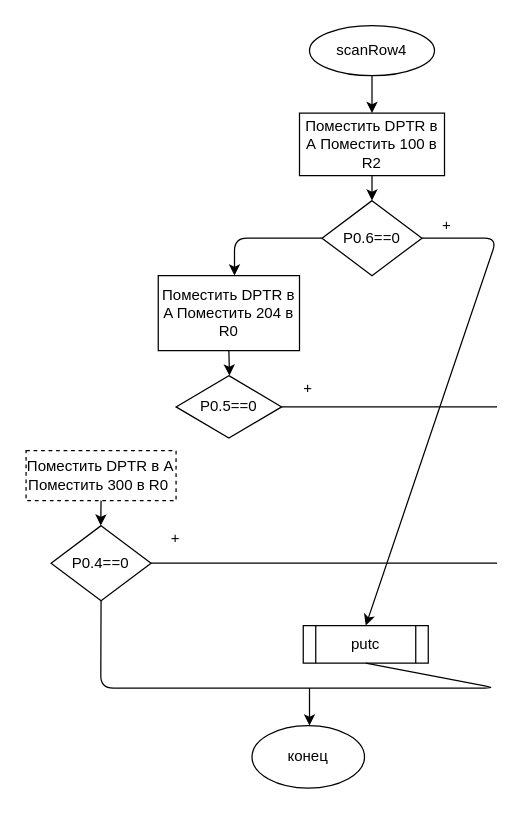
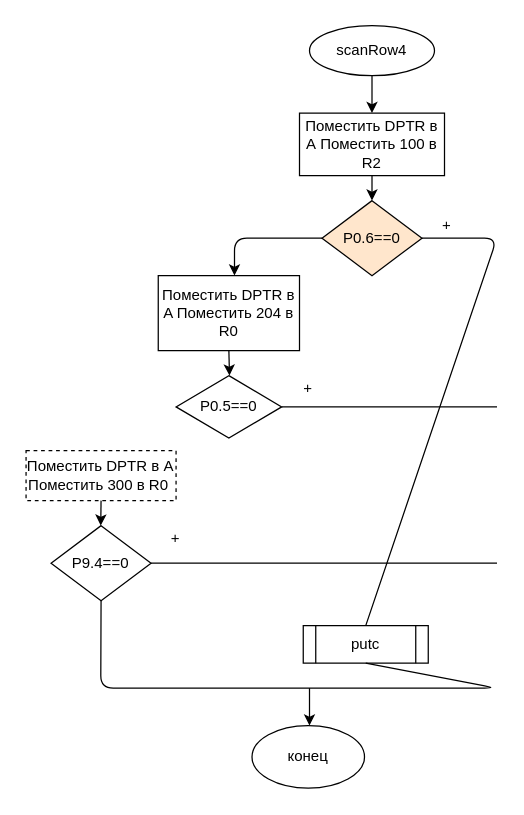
node "P0.6==0": fillcolor #ffffff -> #ffe6cc
node "P0.4==0": label "P0.4==0" -> "P9.4==0"
edge "P0.6==0" -> "putc": arrowhead classic -> none
